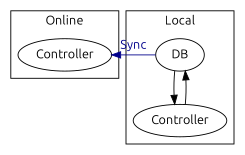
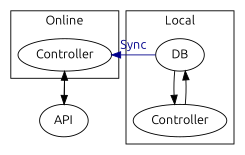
node "API": added
